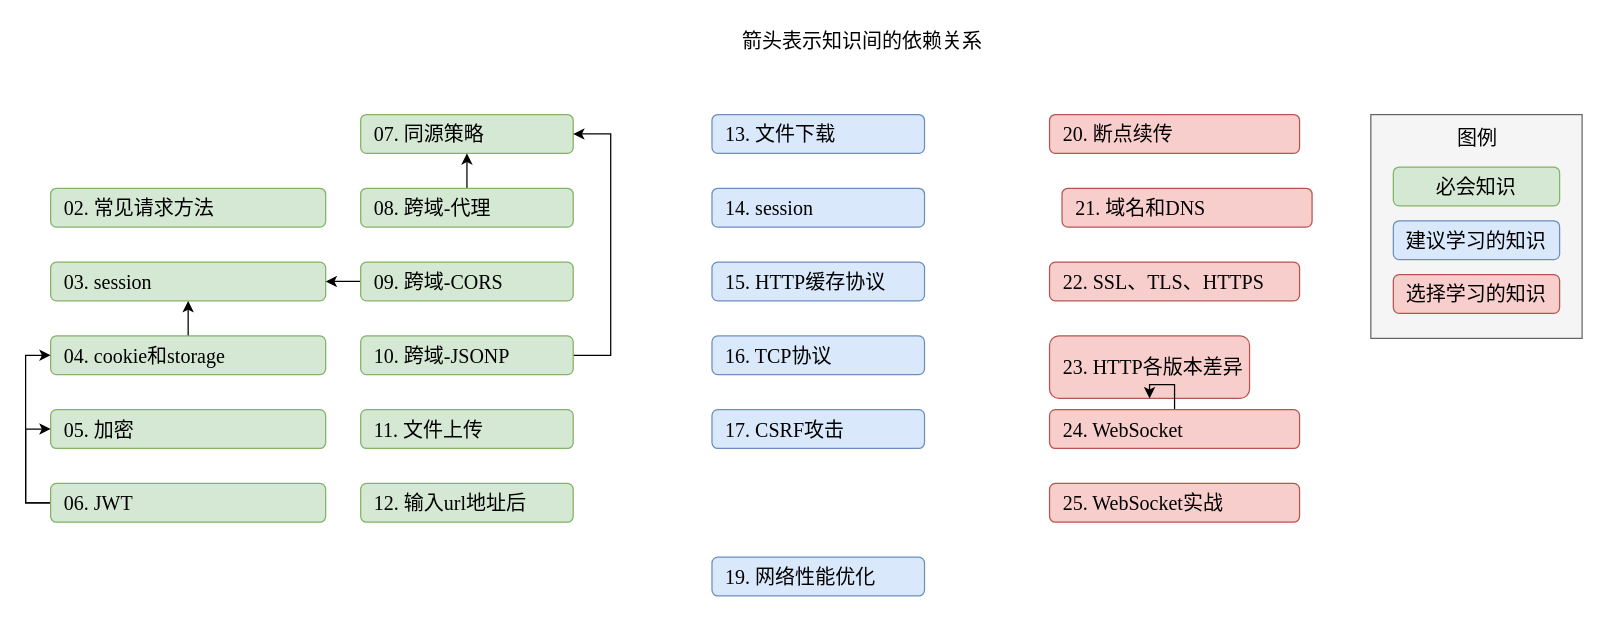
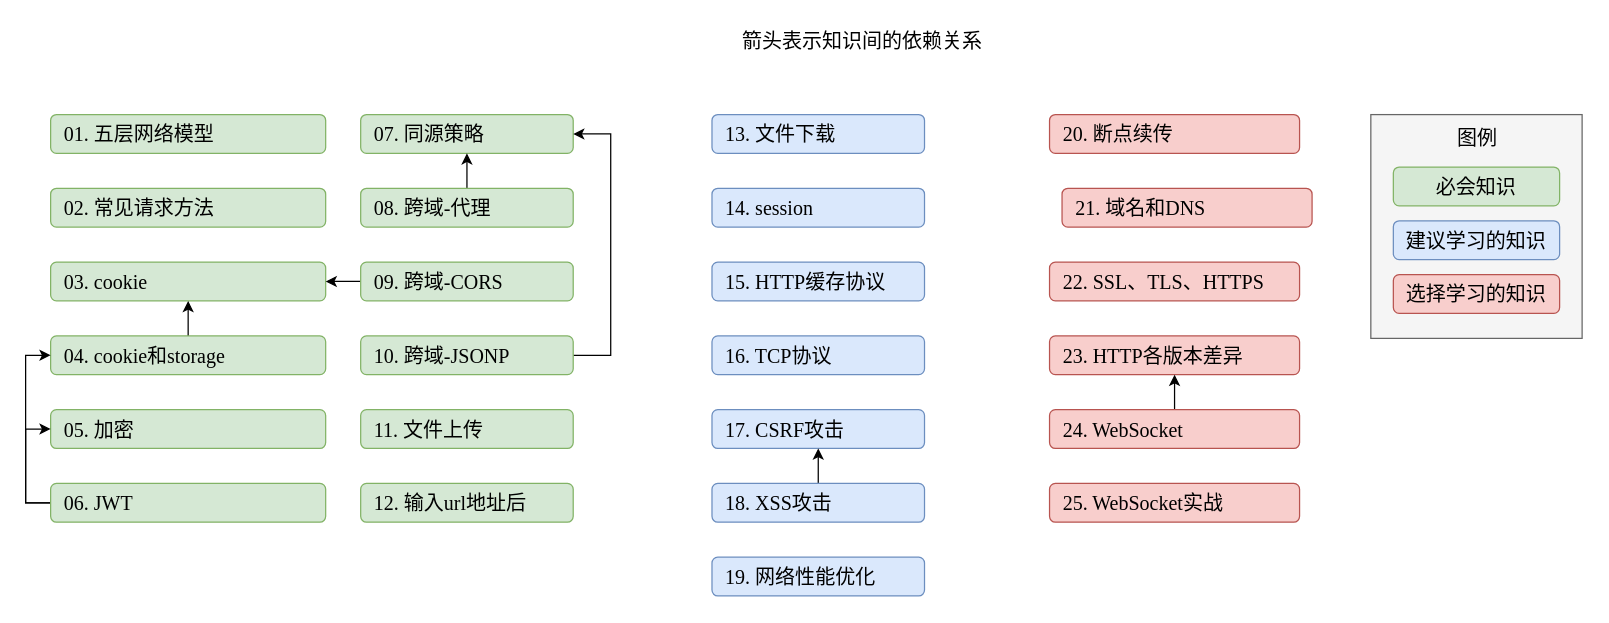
node "01. 五层网络模型": added
node "03. session": label "03. session" -> "03. cookie"
node "23. HTTP各版本差异": size 200x63 -> 250x39
edge "18. XSS攻击" -> "17. CSRF攻击": added
node "18. XSS攻击": added
